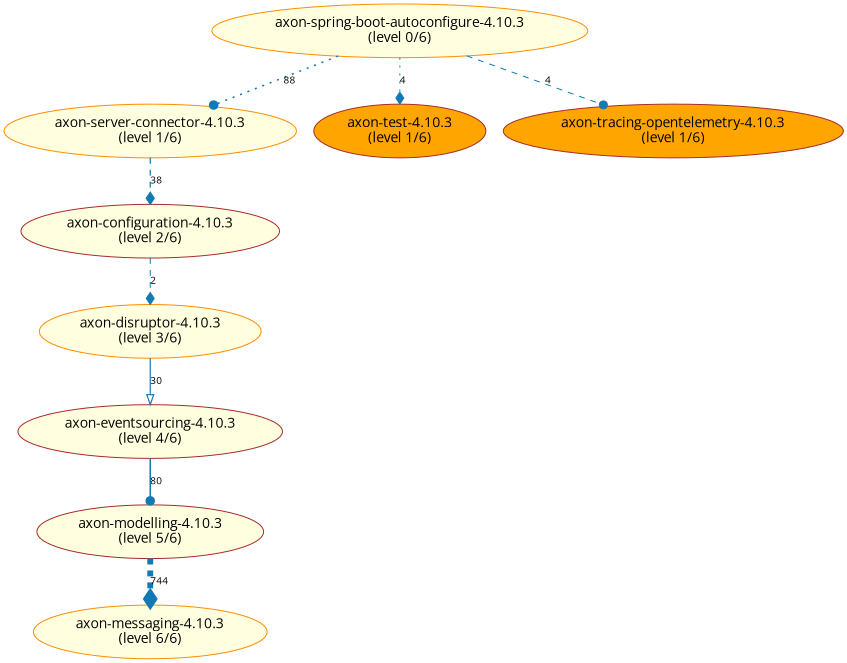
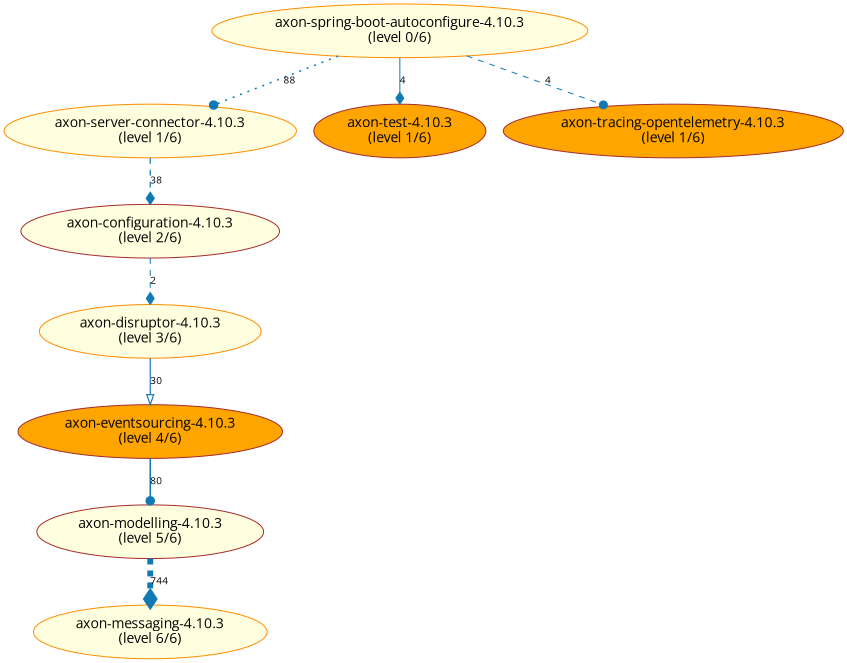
edge "axon-spring-boot-autoconfigure-4.10.3 (level 0/6)" -> "axon-test-4.10.3 (level 1/6)": style dotted -> bold
node "axon-eventsourcing-4.10.3 (level 4/6)": fillcolor lightyellow -> orange
